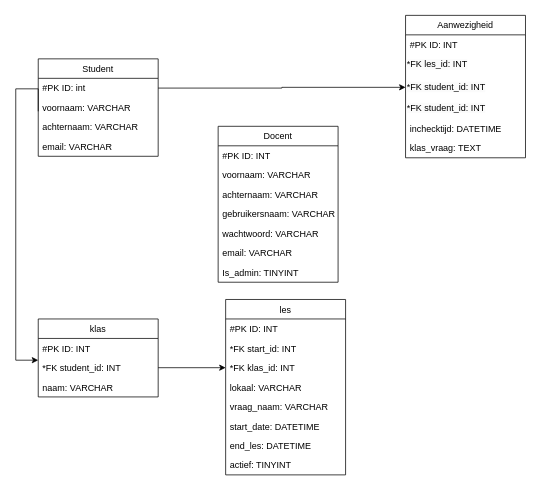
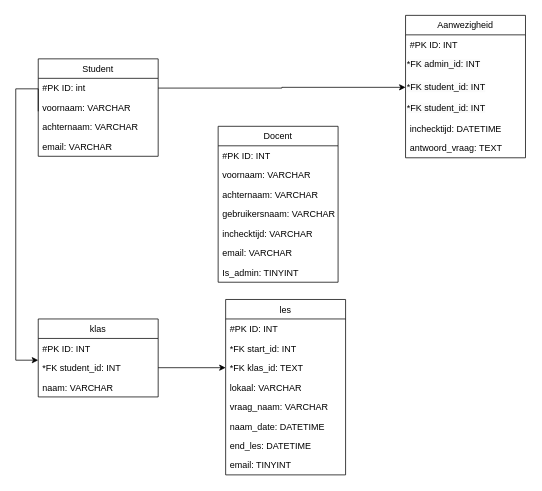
node "*FK les_id: INT": label "*FK les_id: INT" -> "*FK admin_id: INT"
node "klas_vraag: TEXT": label "klas_vraag: TEXT" -> "antwoord_vraag: TEXT"
node "wachtwoord: VARCHAR": label "wachtwoord: VARCHAR" -> "inchecktijd: VARCHAR"
node "*FK klas_id: INT": label "*FK klas_id: INT" -> "*FK klas_id: TEXT"
node "start_date: DATETIME": label "start_date: DATETIME" -> "naam_date: DATETIME"
node "actief: TINYINT": label "actief: TINYINT" -> "email: TINYINT"
